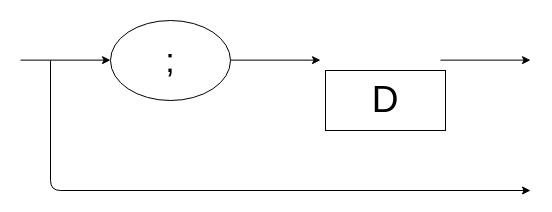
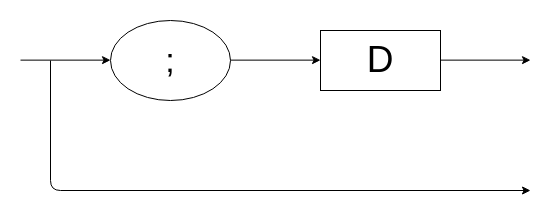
node "D": moved (386, 101) -> (381, 61)
